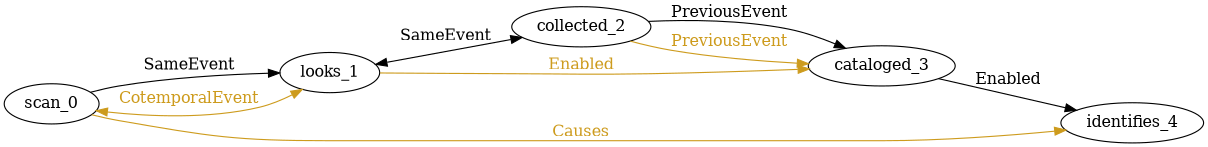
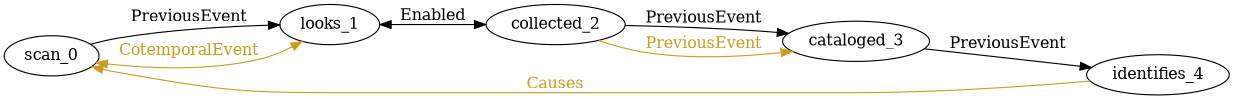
edge "collected_2" -- "looks_1": label "SameEvent" -> "Enabled"
edge "scan_0" -> "looks_1": label "SameEvent" -> "PreviousEvent"
edge "looks_1" -> "cataloged_3": removed, label "Enabled"
edge "cataloged_3" -> "identifies_4": label "Enabled" -> "PreviousEvent"
edge "scan_0" -> "identifies_4": reversed
